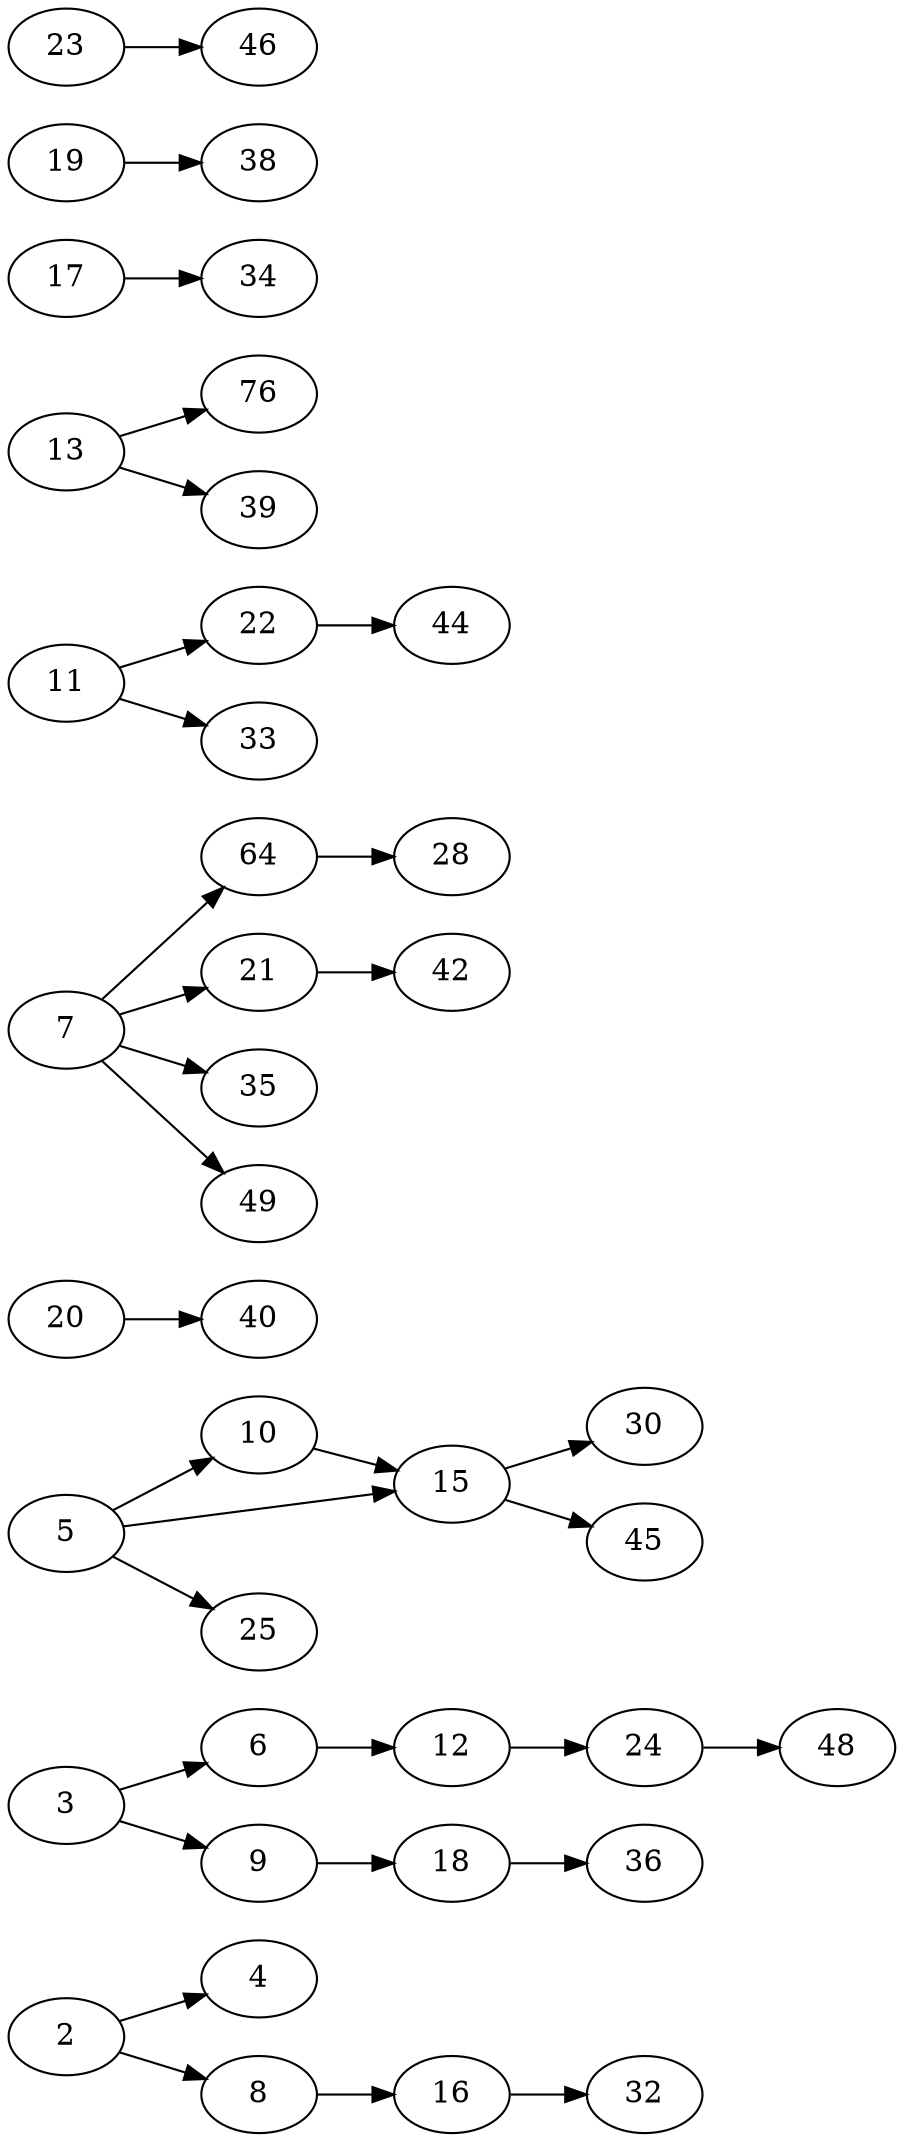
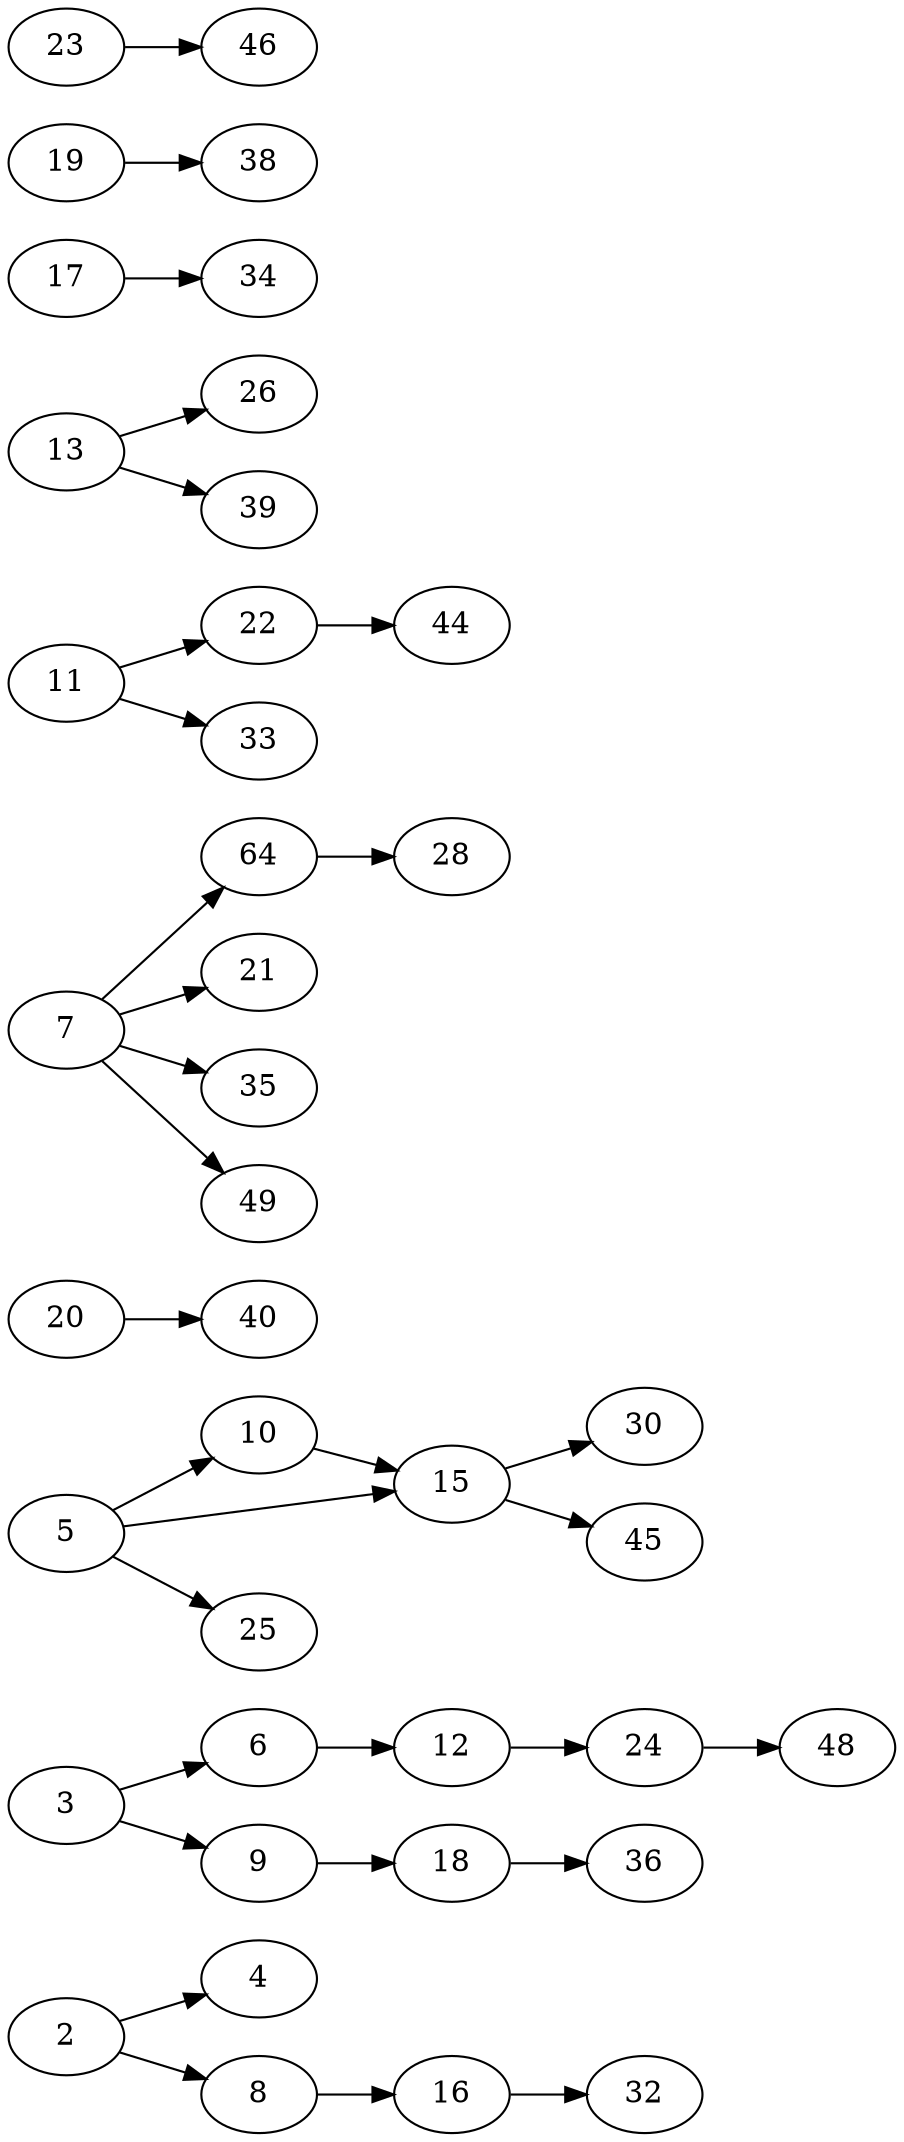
node "76": label "76" -> "26"
node "42": removed
